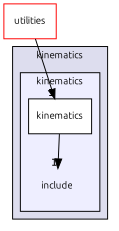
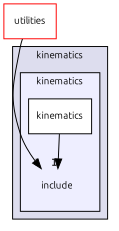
edge "utilities" -> "kinematics": now "utilities" -> "include"
